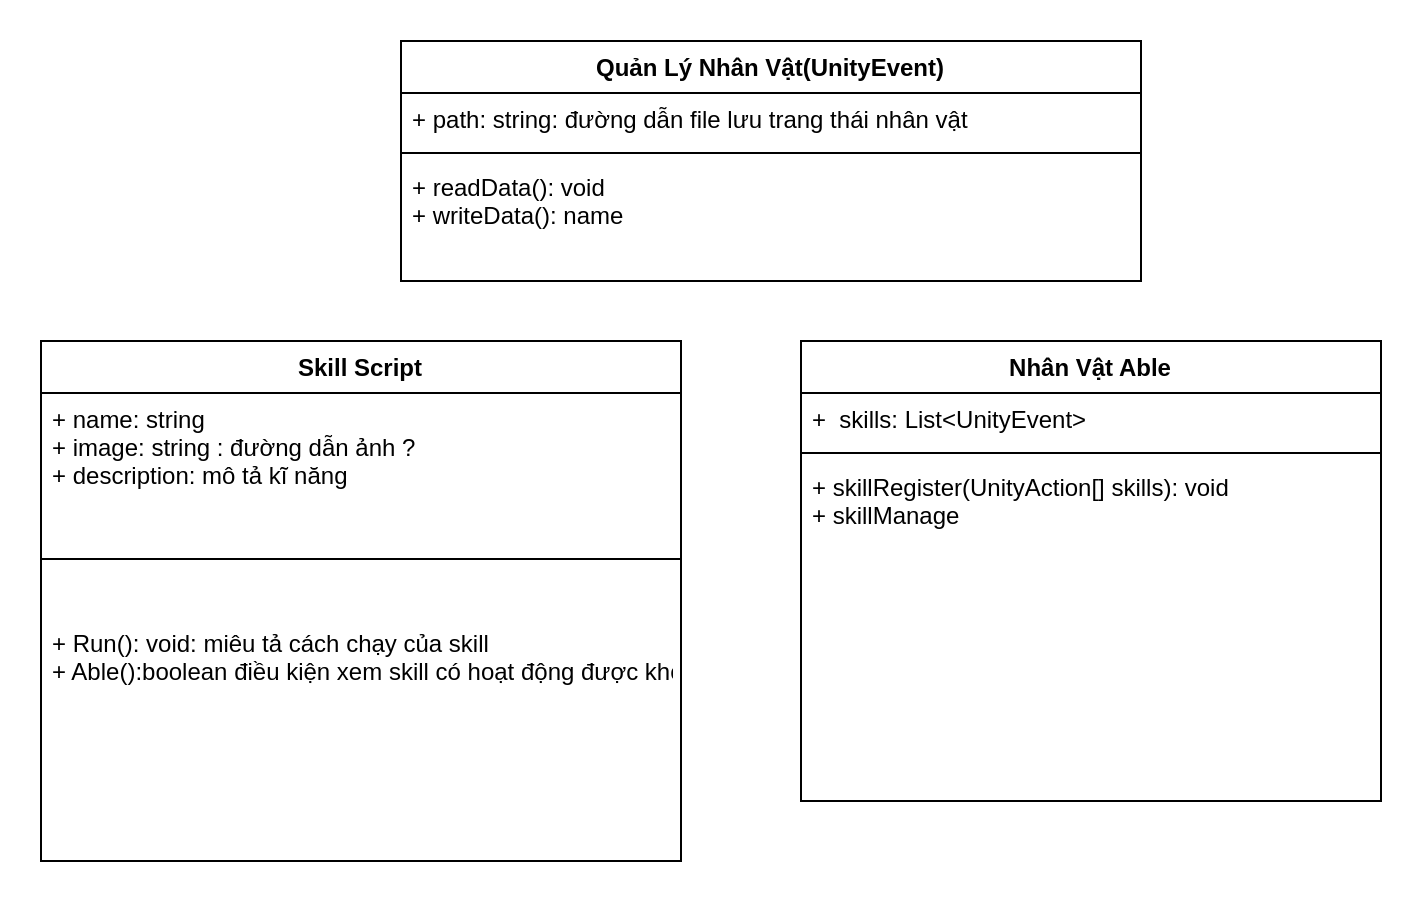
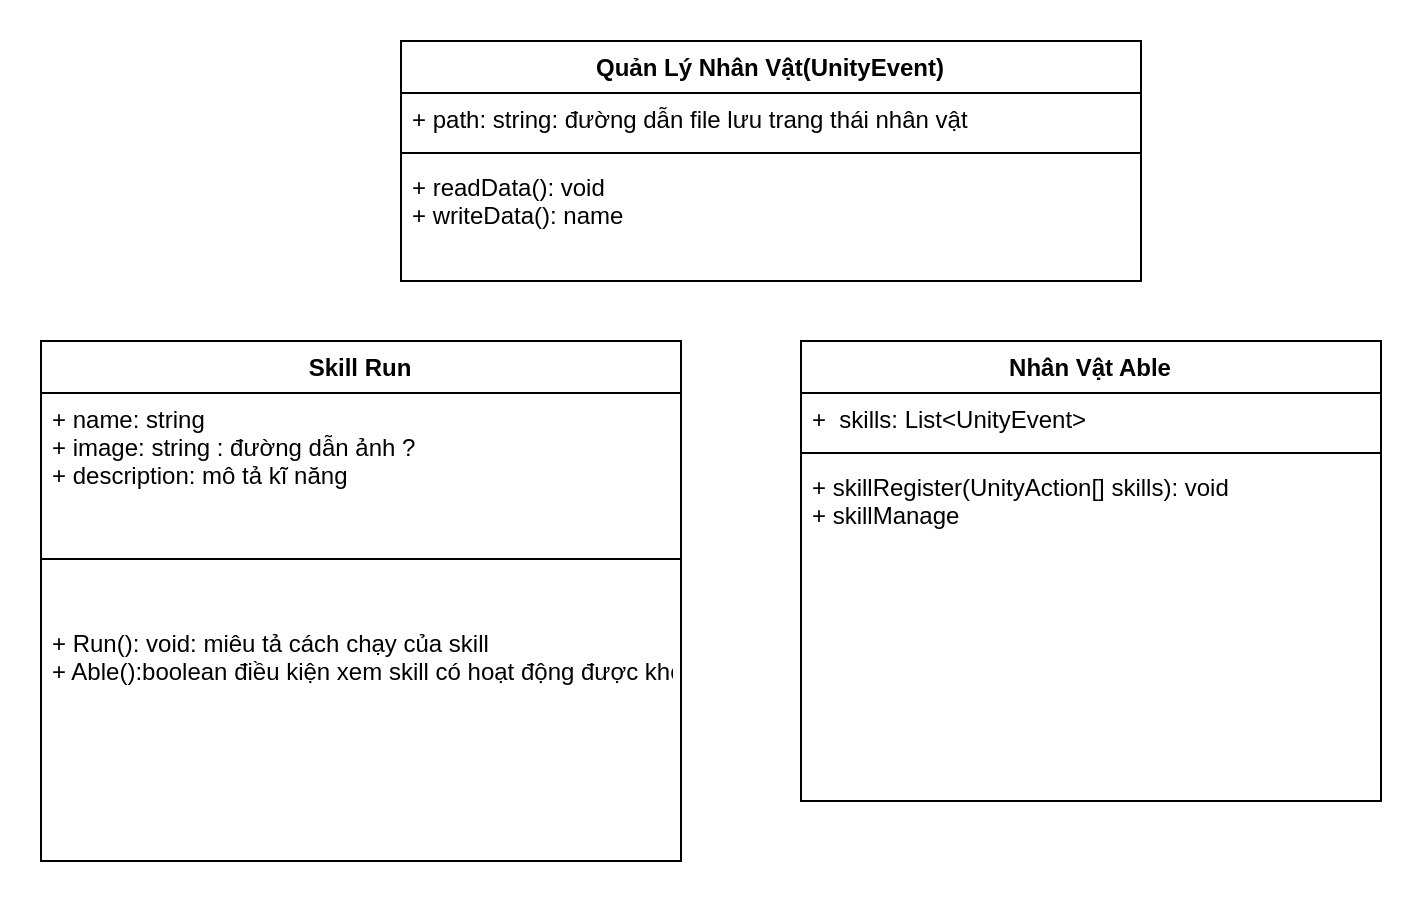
node "Skill Script": label "Skill Script" -> "Skill Run"
